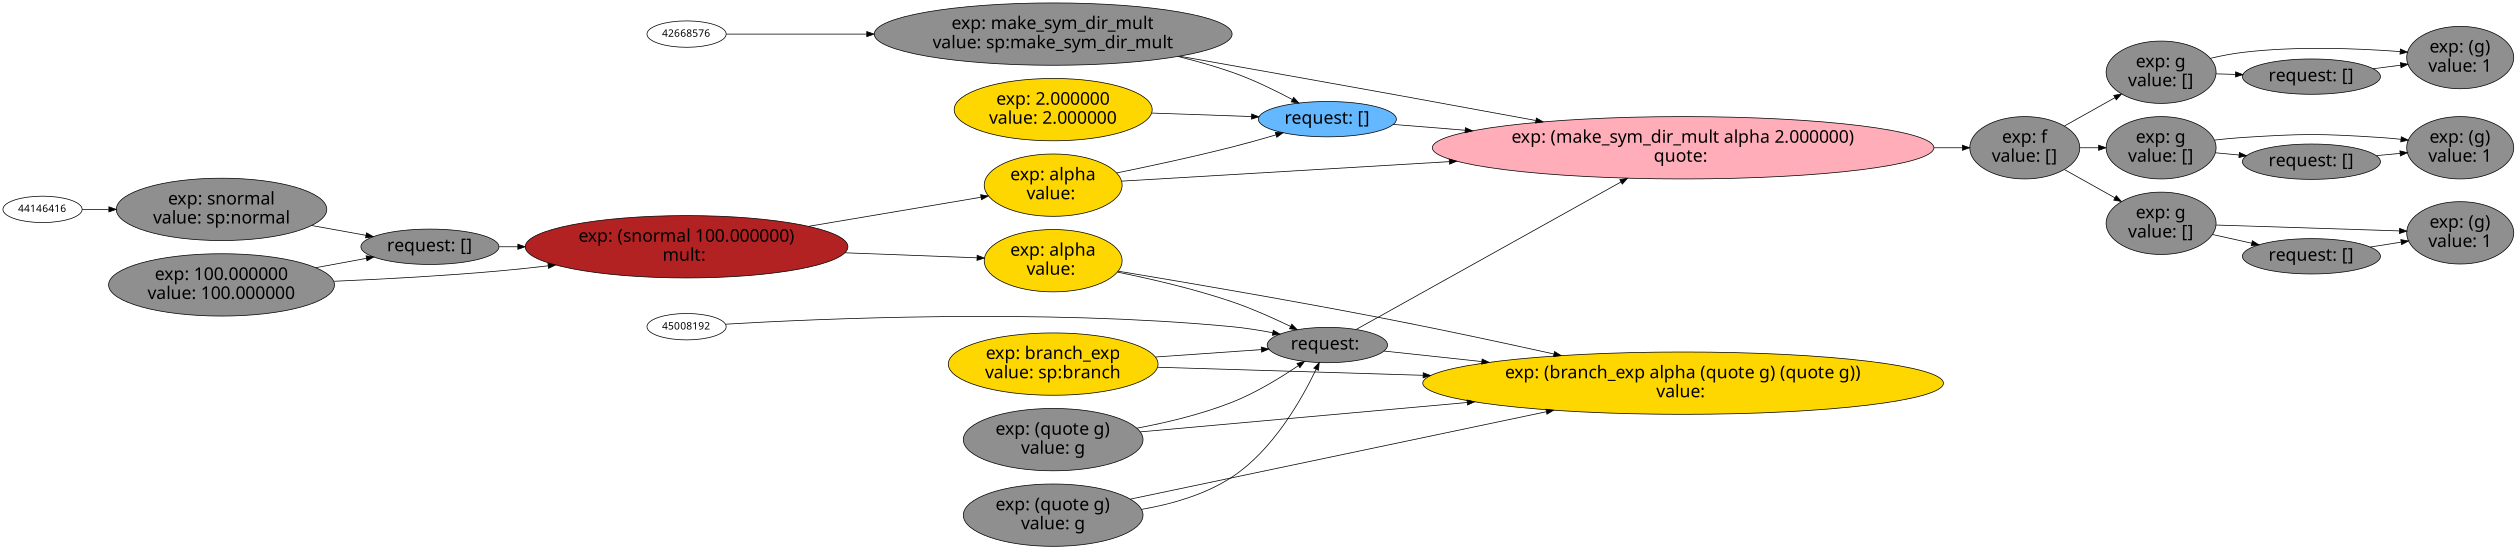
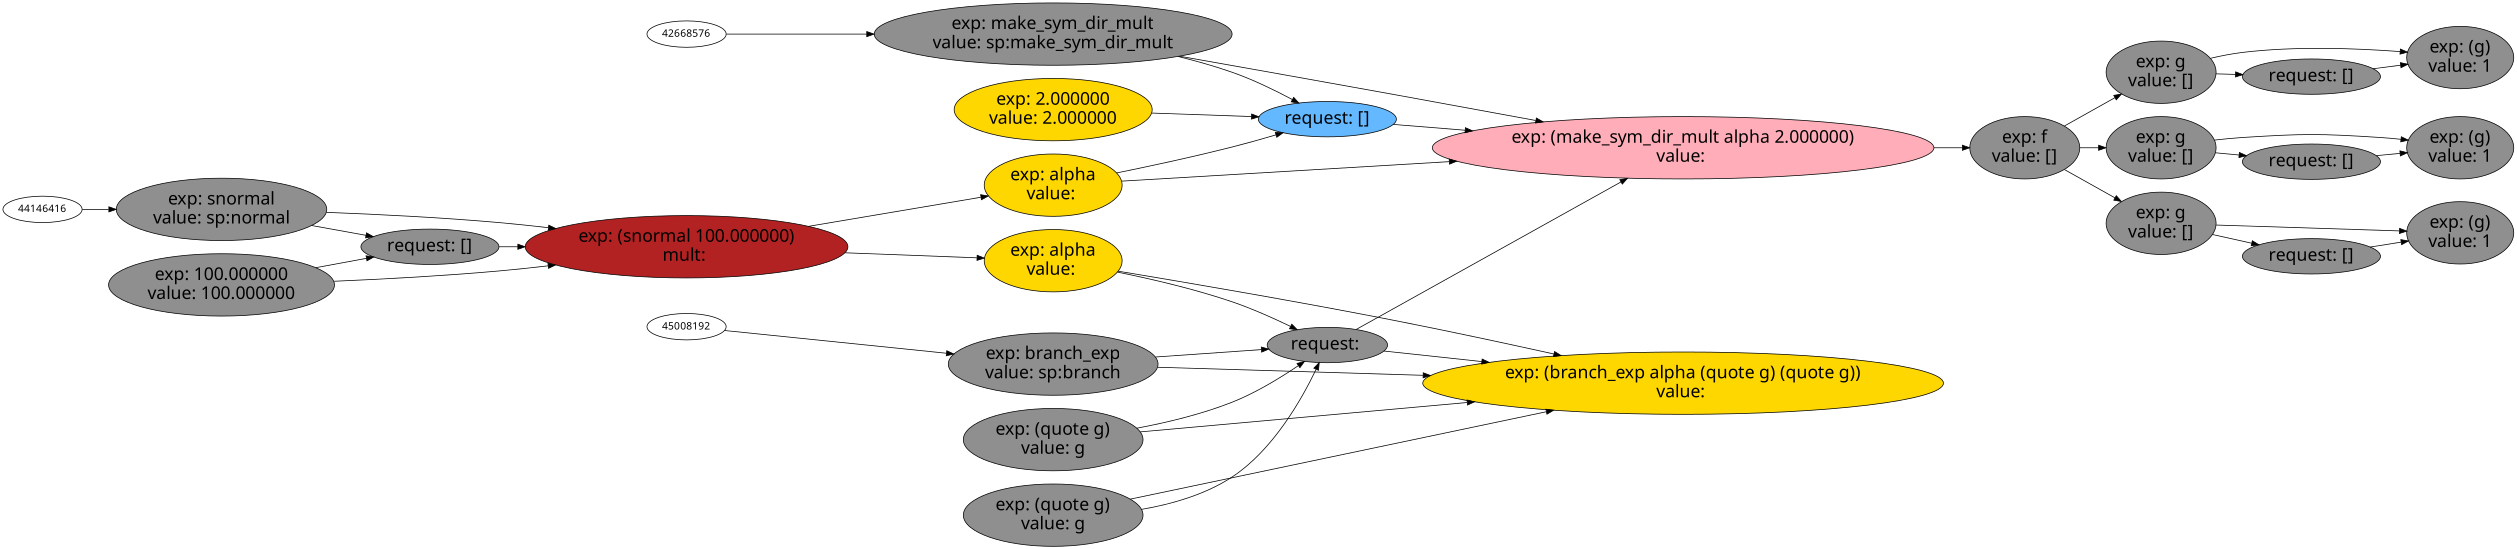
node "exp: (make_sym_dir_mult alpha 2.000000) quote:": label "exp: (make_sym_dir_mult alpha 2.000000) quote:" -> "exp: (make_sym_dir_mult alpha 2.000000) value:"
edge "exp: snormal value: sp:normal" -> "exp: (snormal 100.000000) mult:": added
edge "45008192" -> "request:": now "45008192" -> "exp: branch_exp value: sp:branch"
node "exp: branch_exp value: sp:branch": fillcolor gold -> grey56
